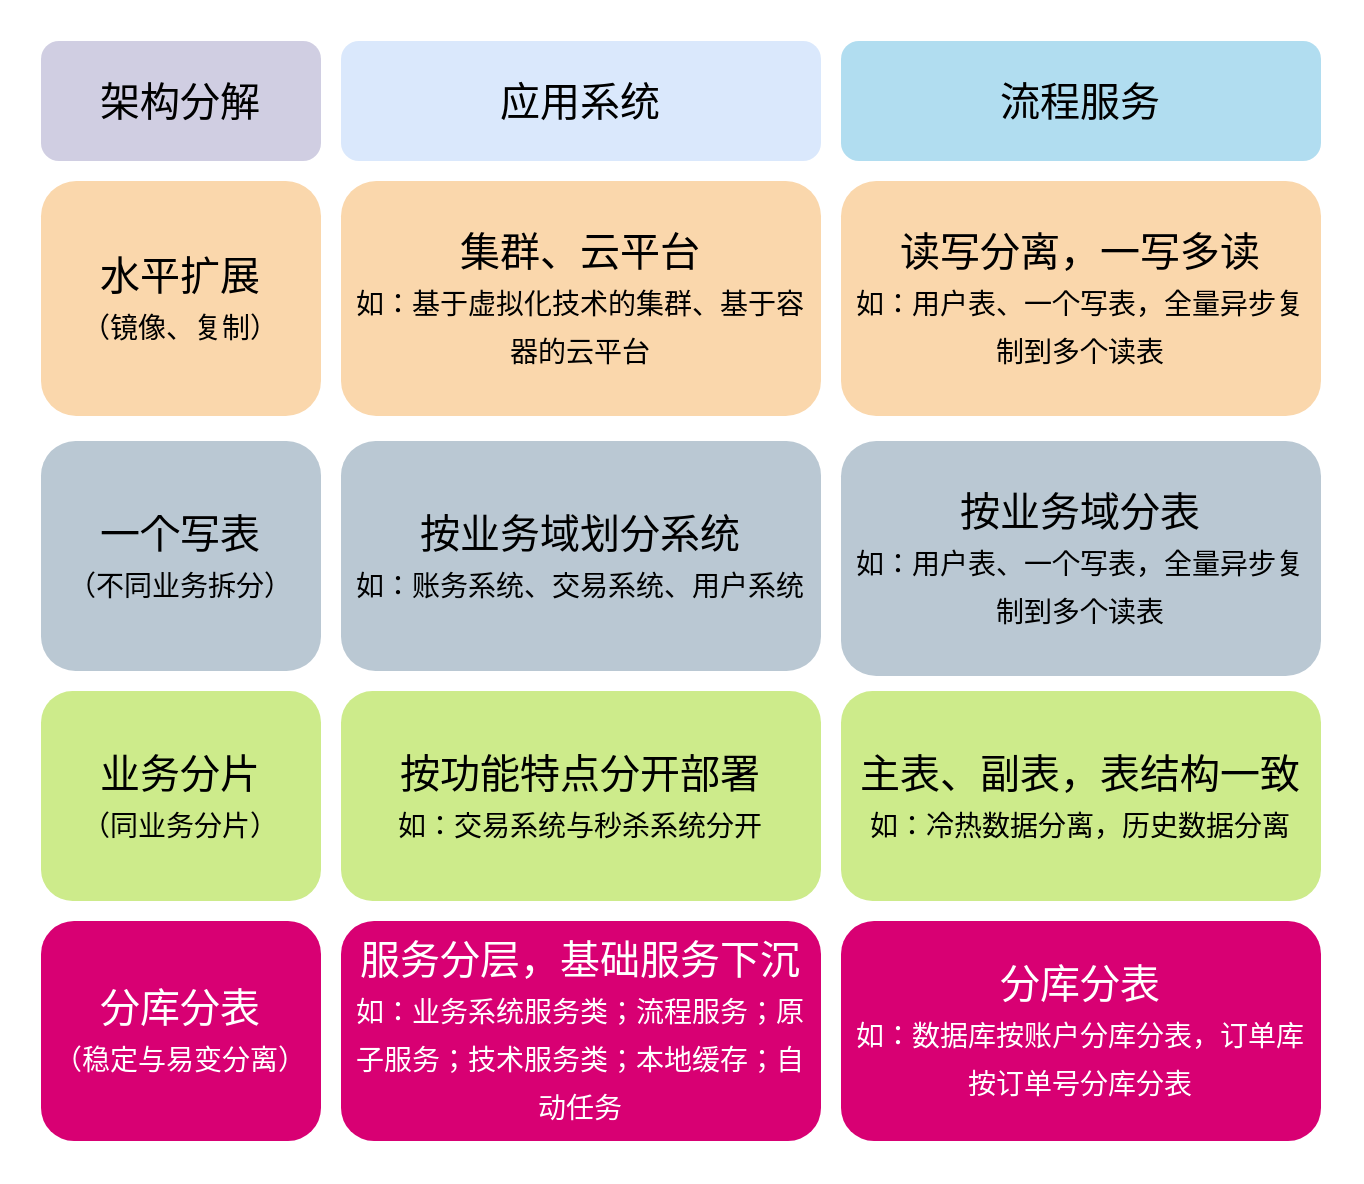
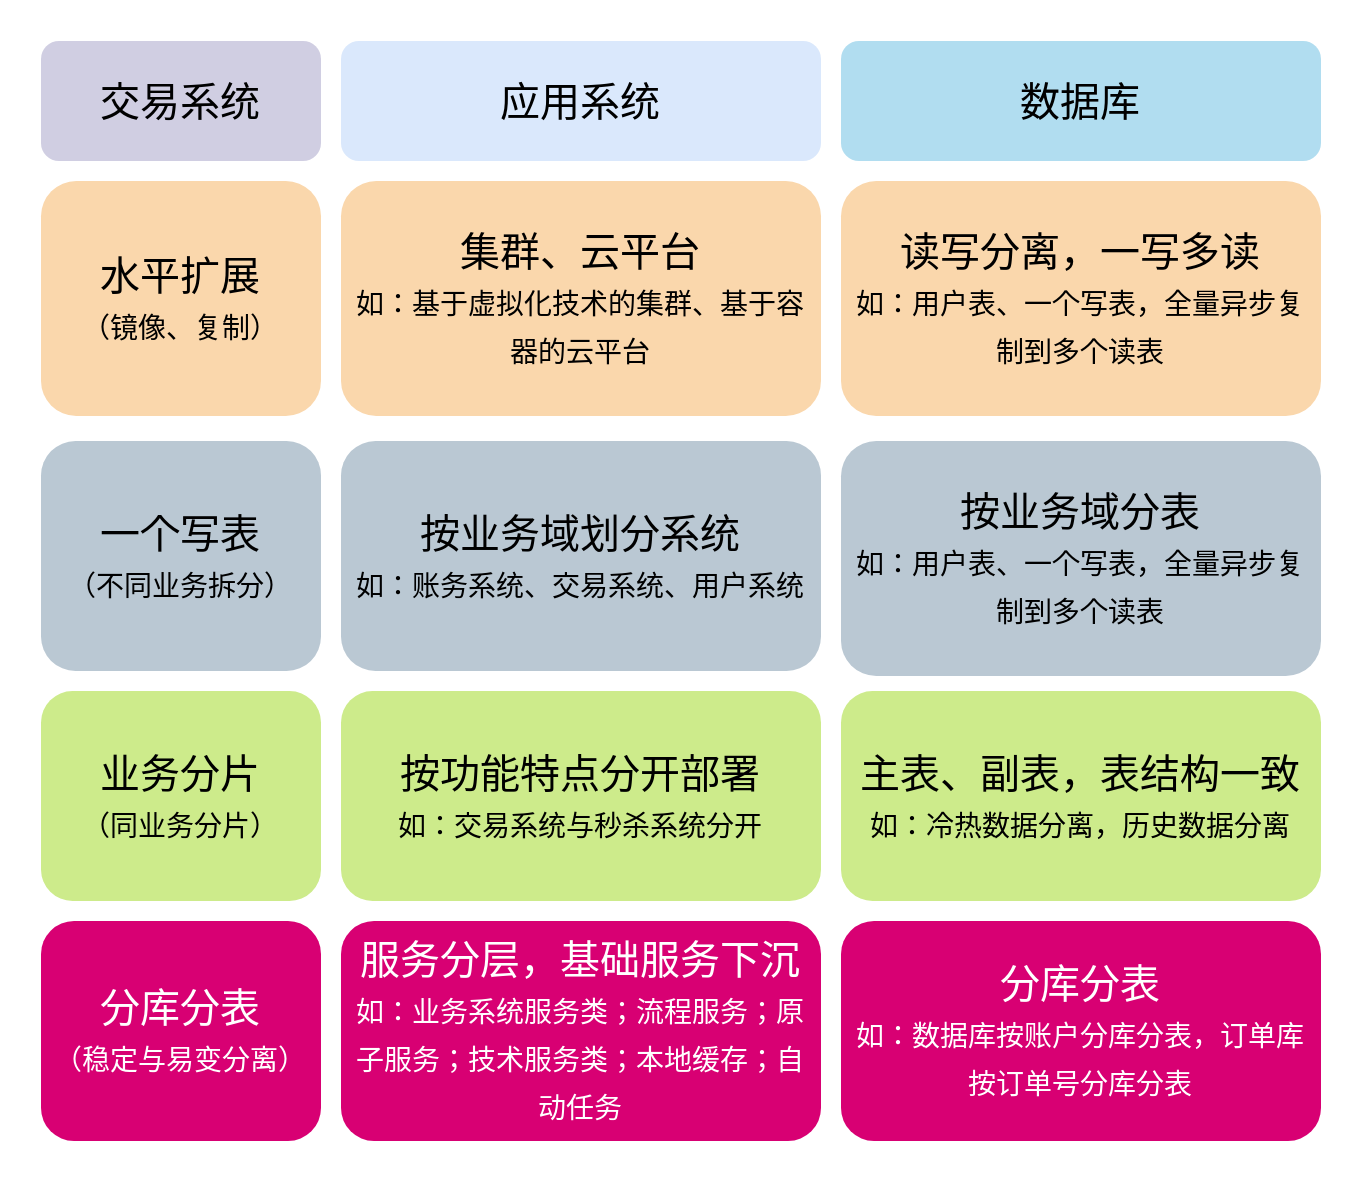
node "架构分解": label "架构分解" -> "交易系统"
node "流程服务": label "流程服务" -> "数据库"
